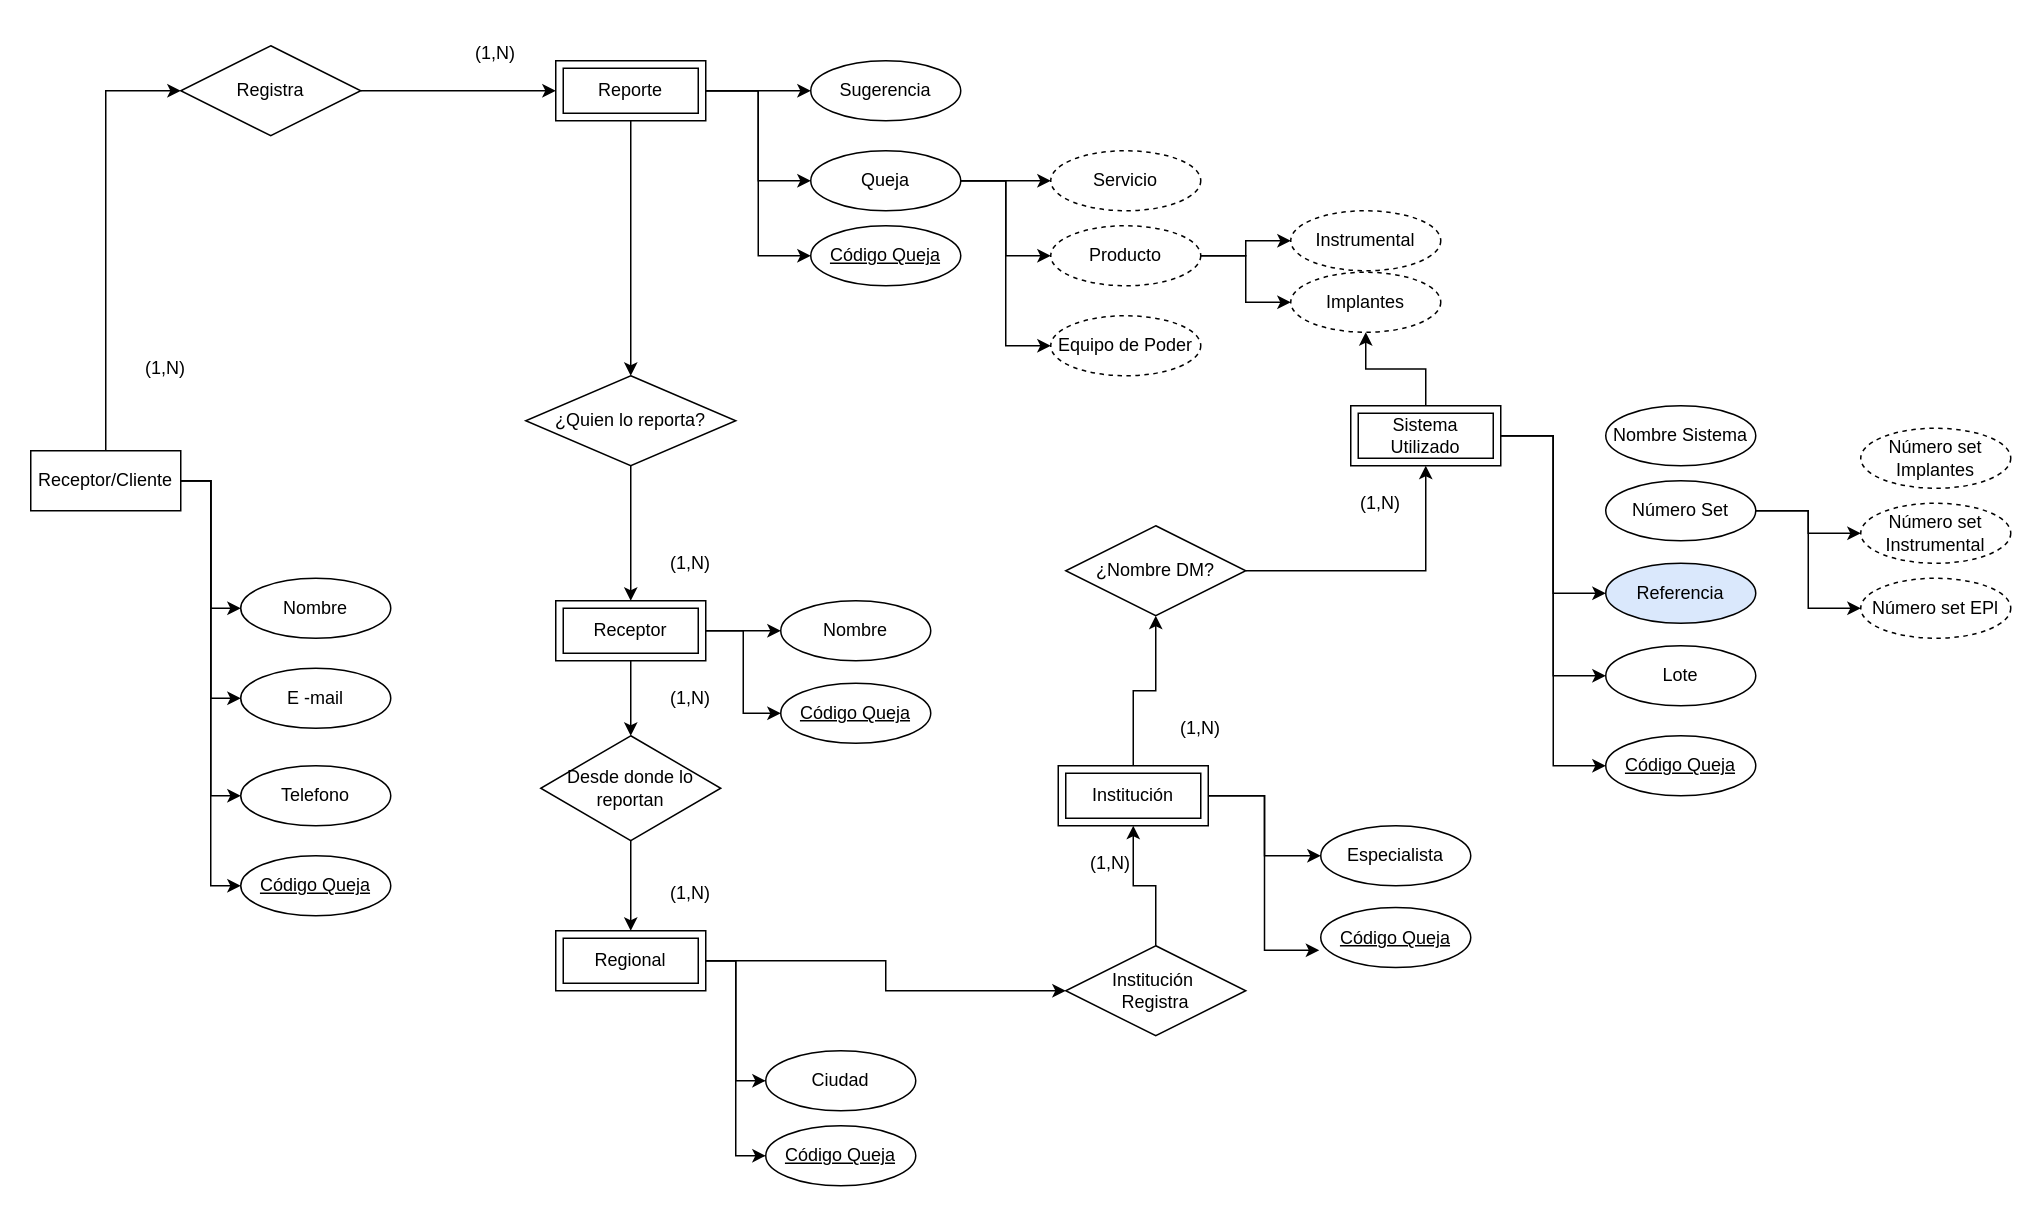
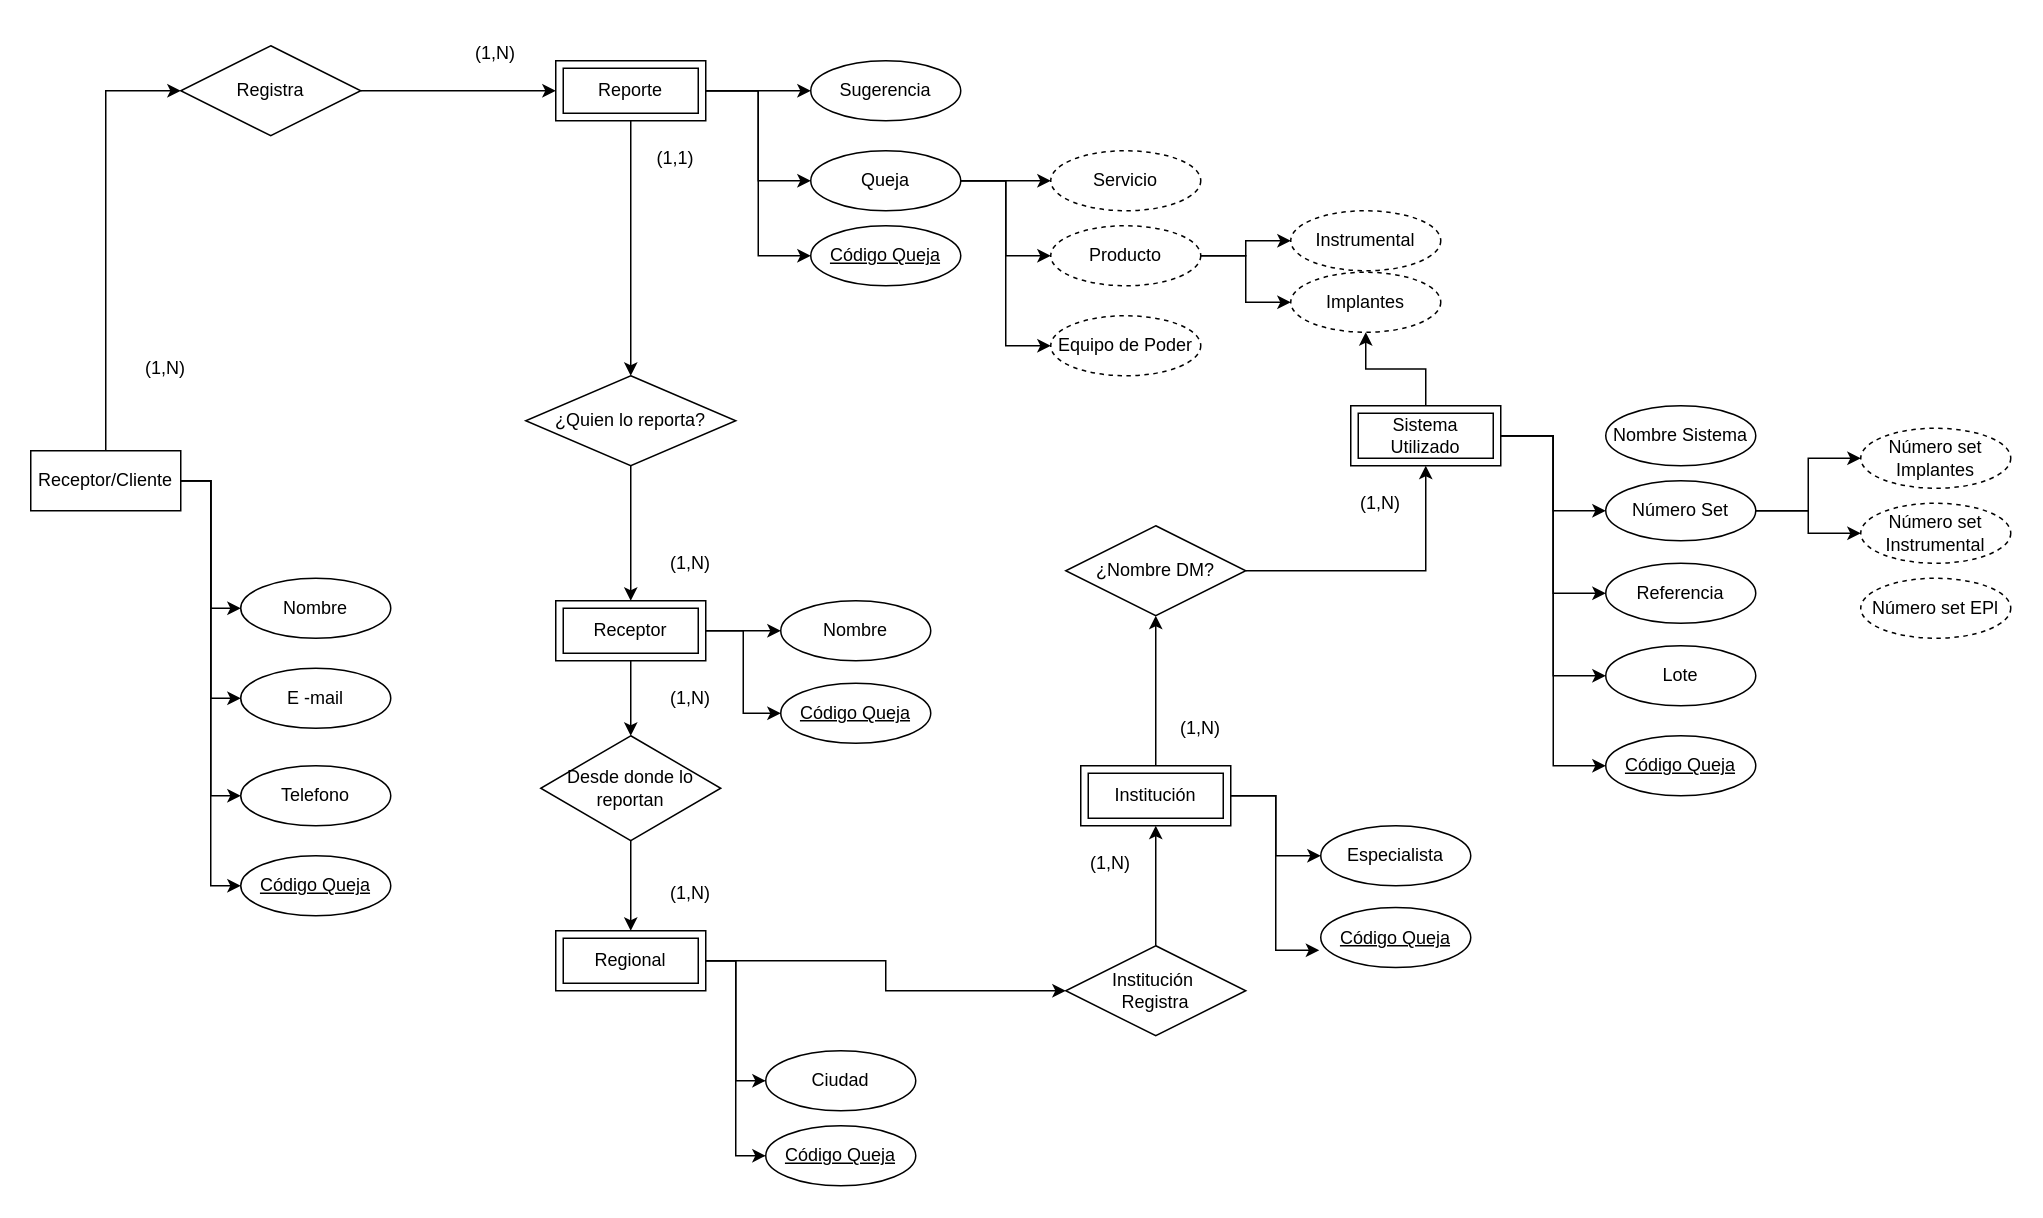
node "(1,1)": added
edge "Número Set" -> "Número set Implantes": added
edge "Sistema Utilizado" -> "Número Set": added
node "Referencia": fillcolor #dae8fc -> #ffffff
edge "Número Set" -> "Número set EPl": removed
node "Institución": moved (1133, 796) -> (1156, 796)
